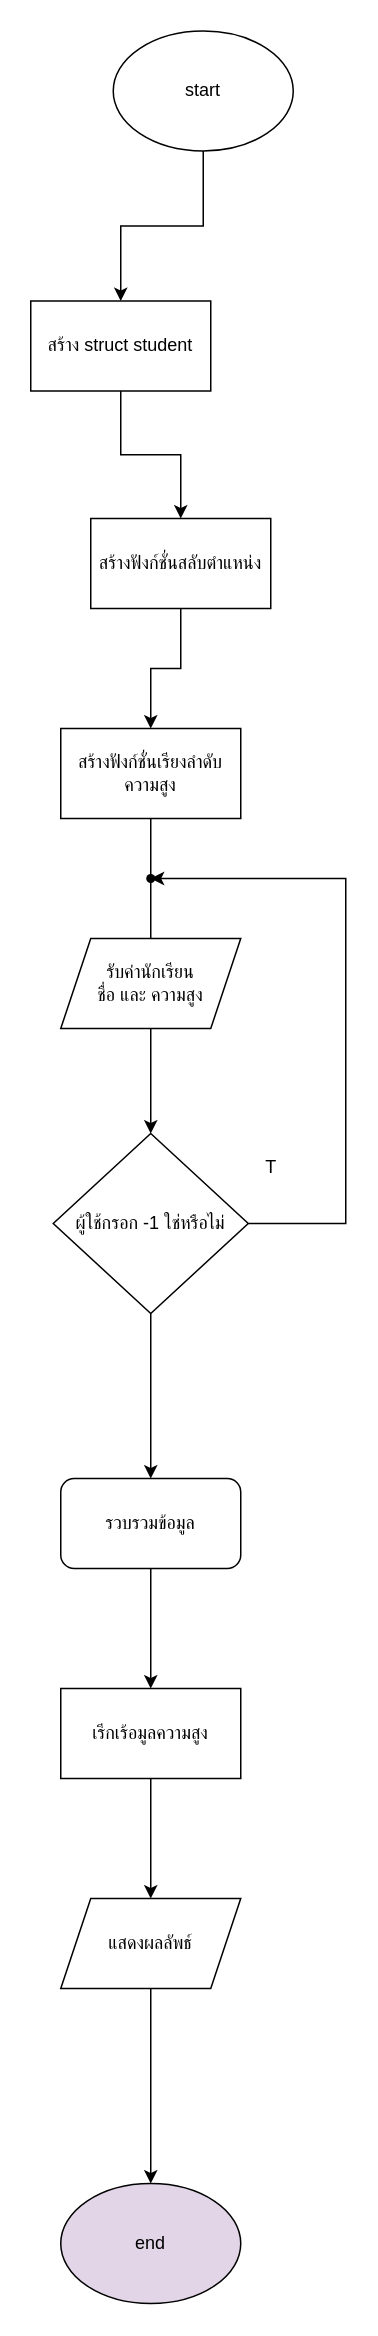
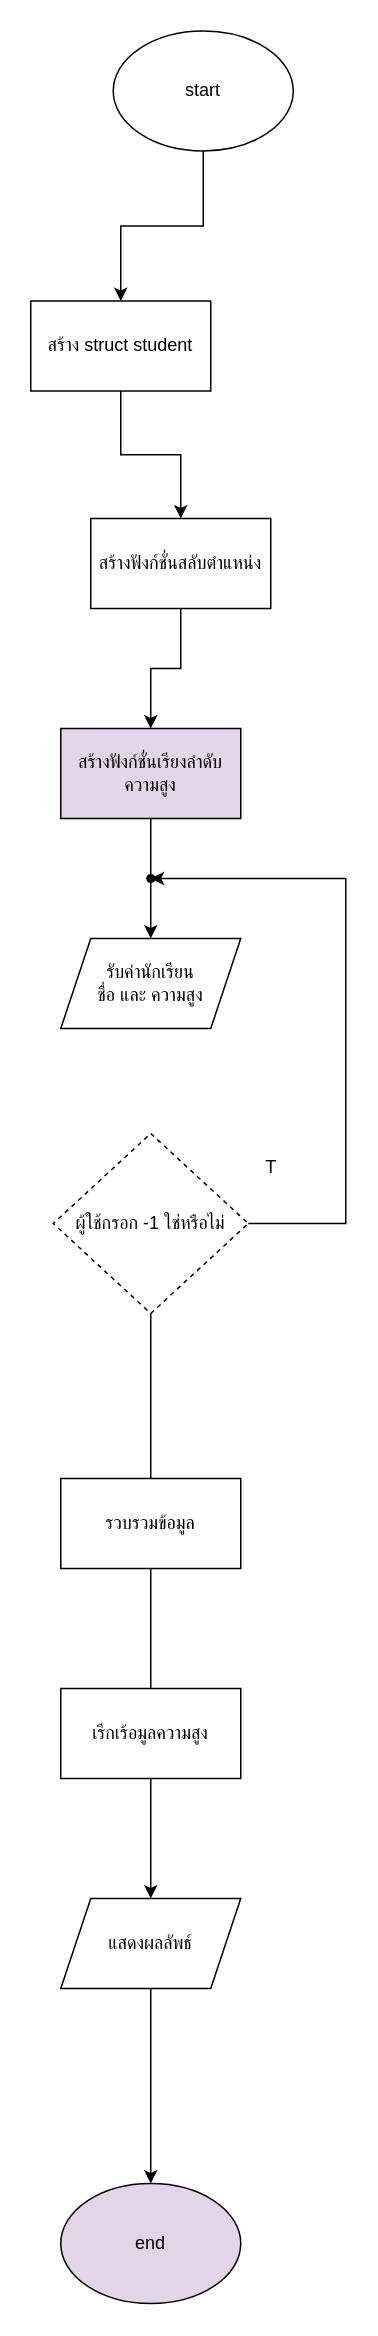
node "สร้างฟังก์ชั่นเรียงลำดับความสูง": fillcolor #ffffff -> #e1d5e7
edge "สร้างฟังก์ชั่นเรียงลำดับความสูง" -- "รับค่านักเรียน ชื่อ และ ความสูง": arrowhead none -> classic
edge "รับค่านักเรียน ชื่อ และ ความสูง" -> "ผู้ใช้กรอก -1 ใช่หรือไม่": removed
node "ผู้ใช้กรอก -1 ใช่หรือไม่": style solid -> dashed
edge "ผู้ใช้กรอก -1 ใช่หรือไม่" -> "รวบรวมข้อมูล": arrowhead classic -> none
node "รวบรวมข้อมูล": shape rounded rectangle -> rectangle
edge "รวบรวมข้อมูล" -> "เรีกเร้อมูลความสูง": arrowhead classic -> none
